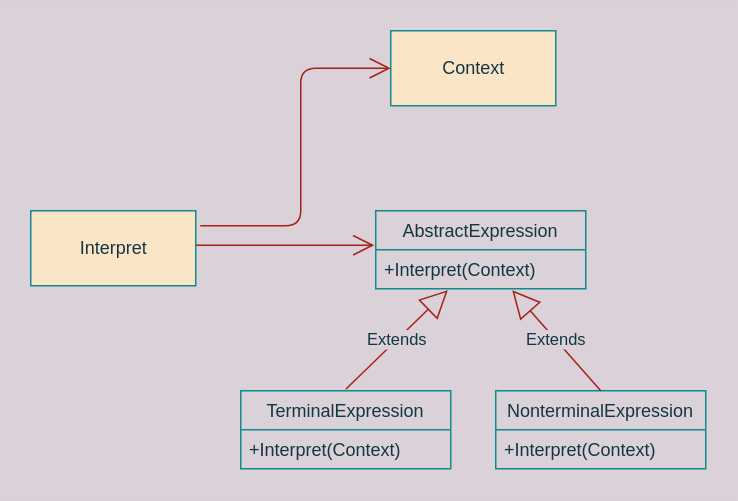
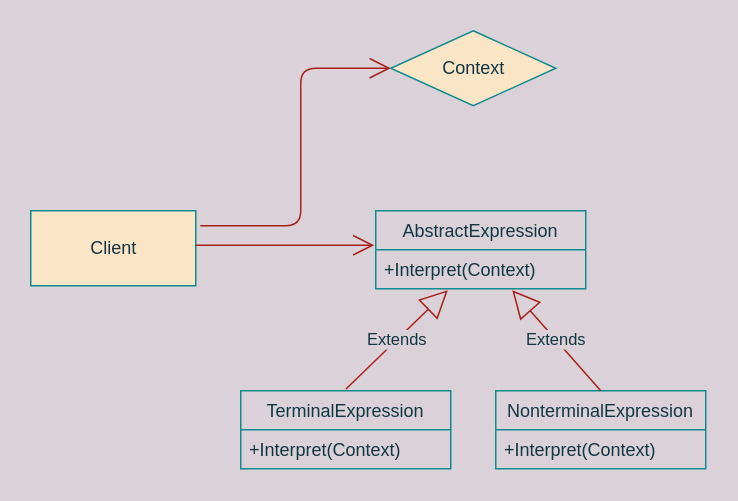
node "Context": shape rectangle -> diamond
node "Interpret": label "Interpret" -> "Client"
